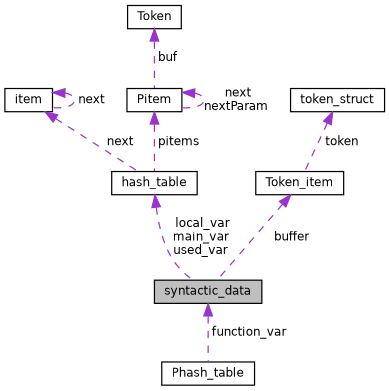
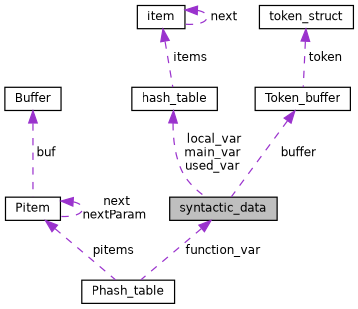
node "Token": label "Token" -> "Buffer"
edge "hash_table" -> "item": label " next" -> " items"
edge "hash_table" -> "Pitem": now "Phash_table" -> "Pitem"
node "Token_item": label "Token_item" -> "Token_buffer"
